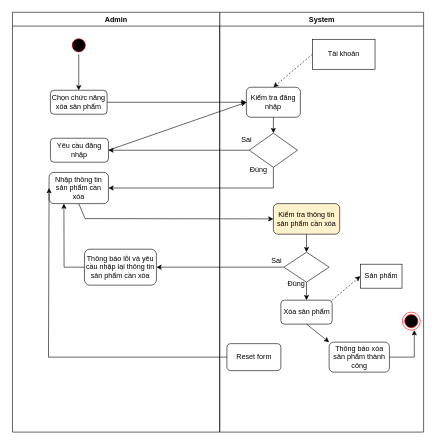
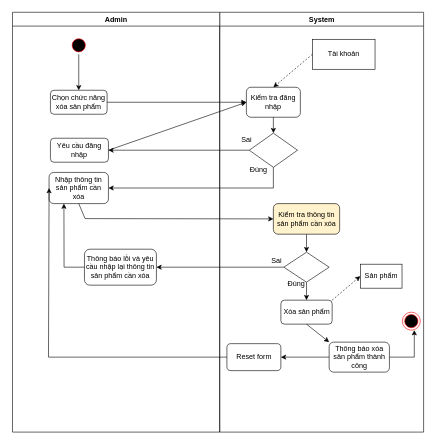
edge "Thông báo xóa sản phẩm thành công" -> "Reset form": added
